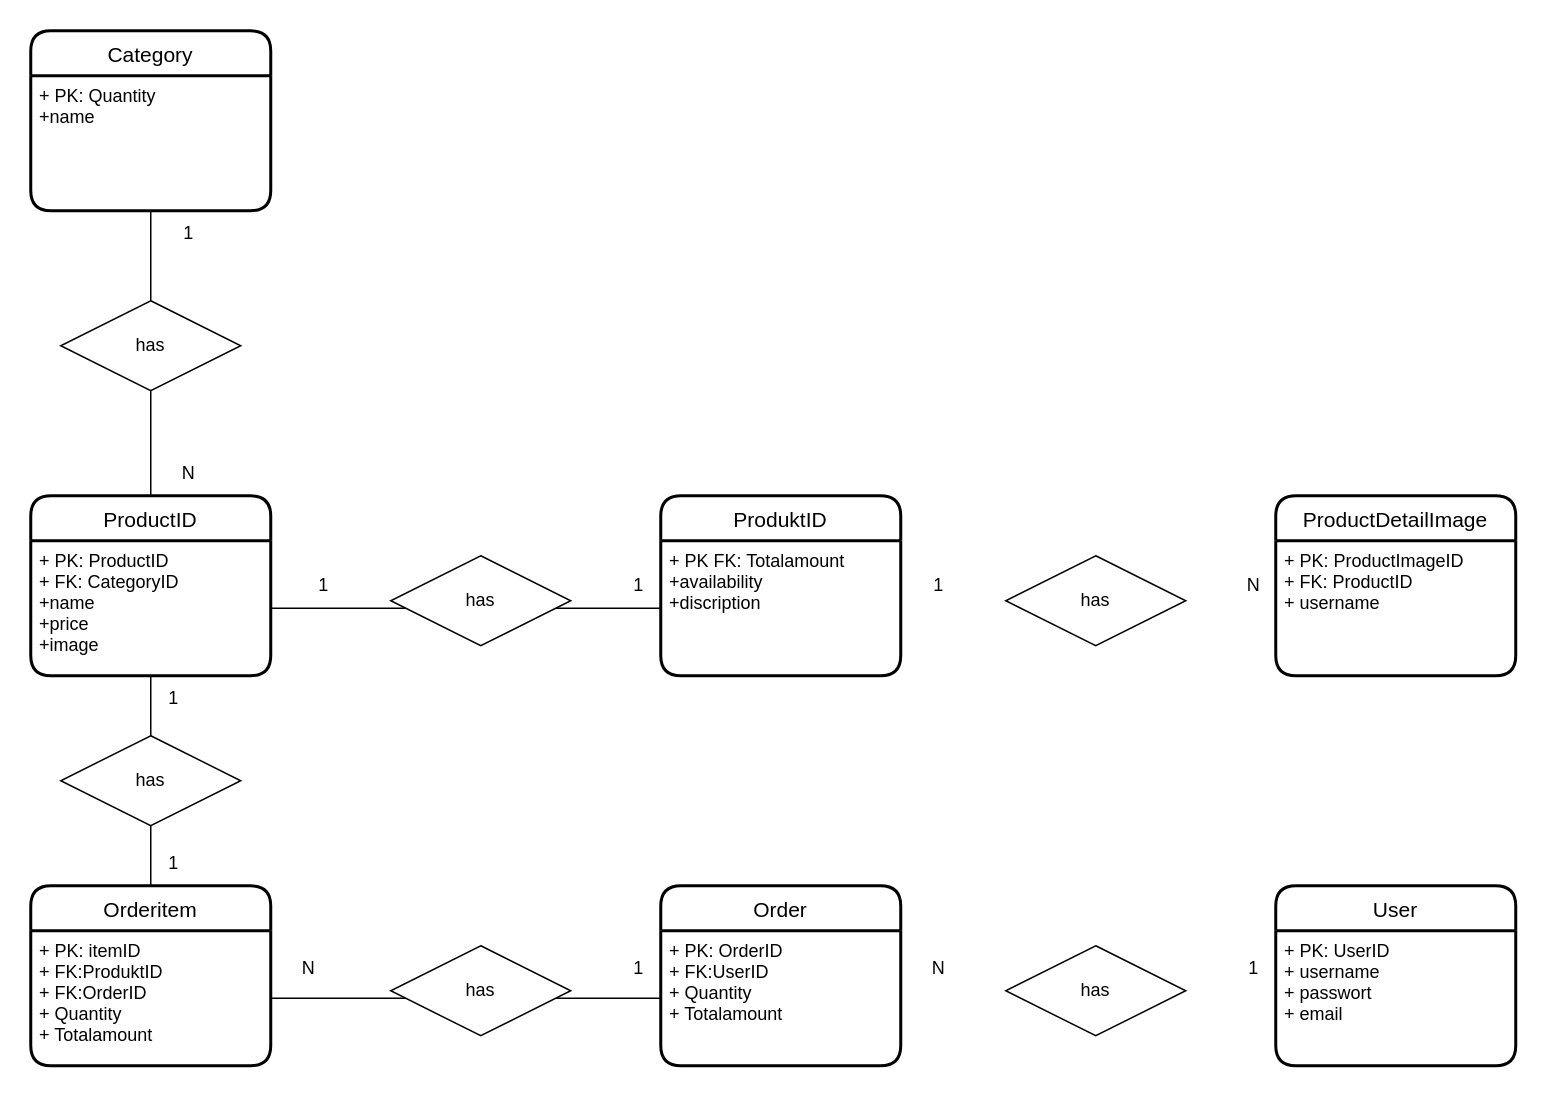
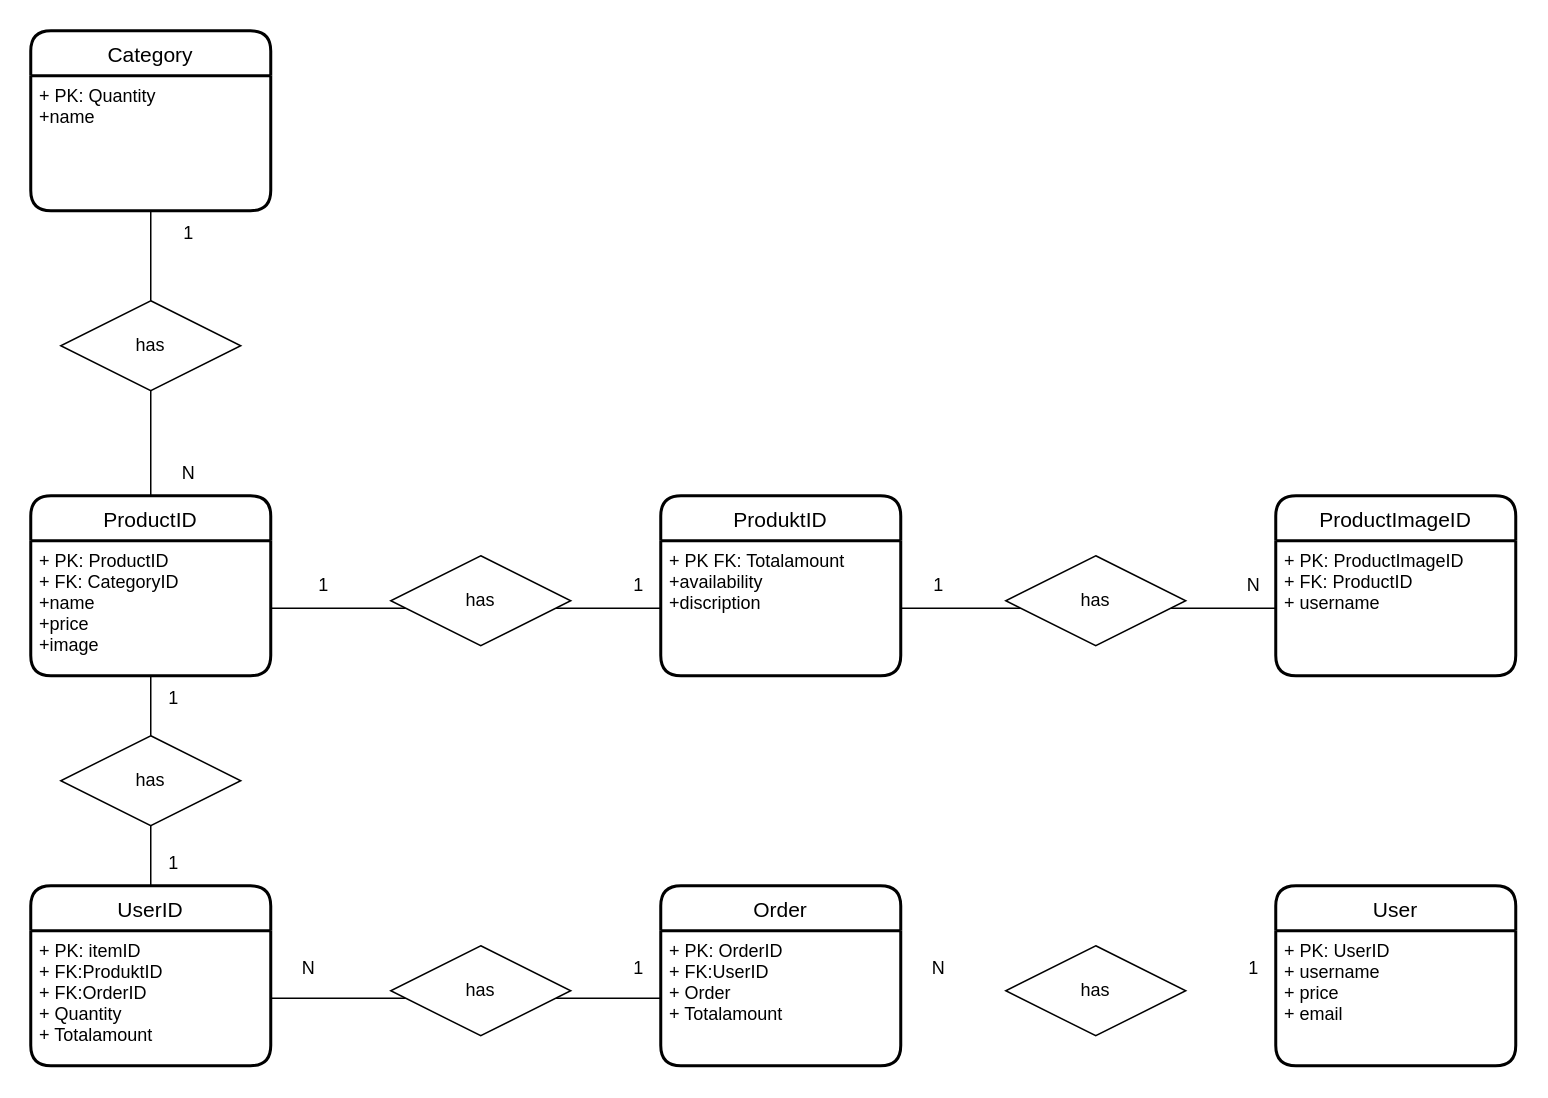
node "ProductDetailImage": label "ProductDetailImage" -> "ProductImageID"
edge "+ PK FK: Totalamount +availability +discription" -- "+ PK: ProductImageID + FK: ProductID + username": added
node "Orderitem": label "Orderitem" -> "UserID"
node "+ PK: OrderID + FK:UserID + Quantity + Totalamount": label "+ PK: OrderID + FK:UserID + Quantity + Totalamount" -> "+ PK: OrderID + FK:UserID + Order + Totalamount"
node "+ PK: UserID + username + passwort + email": label "+ PK: UserID + username + passwort + email" -> "+ PK: UserID + username + price + email"
